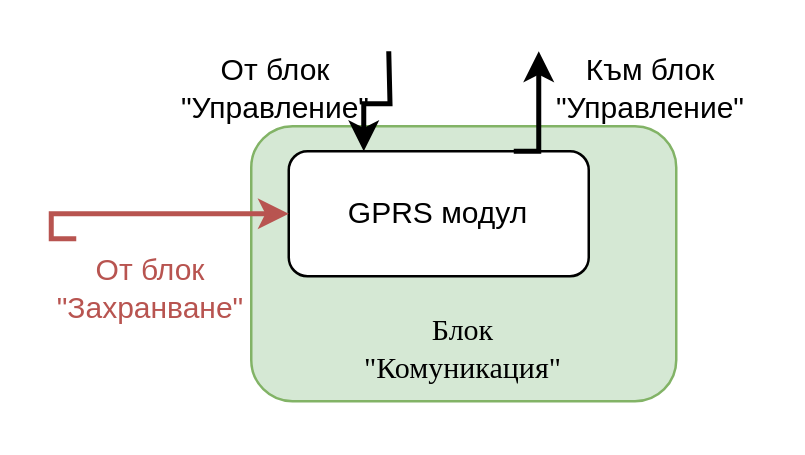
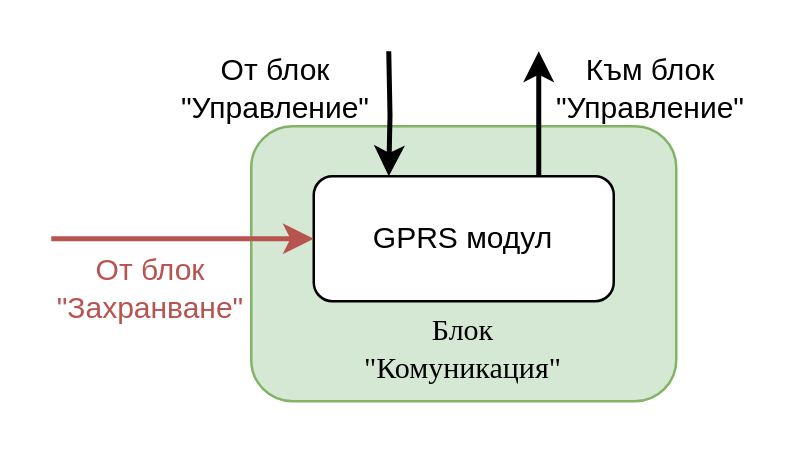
node "GPRS модул": moved (439, 214) -> (464, 239)
